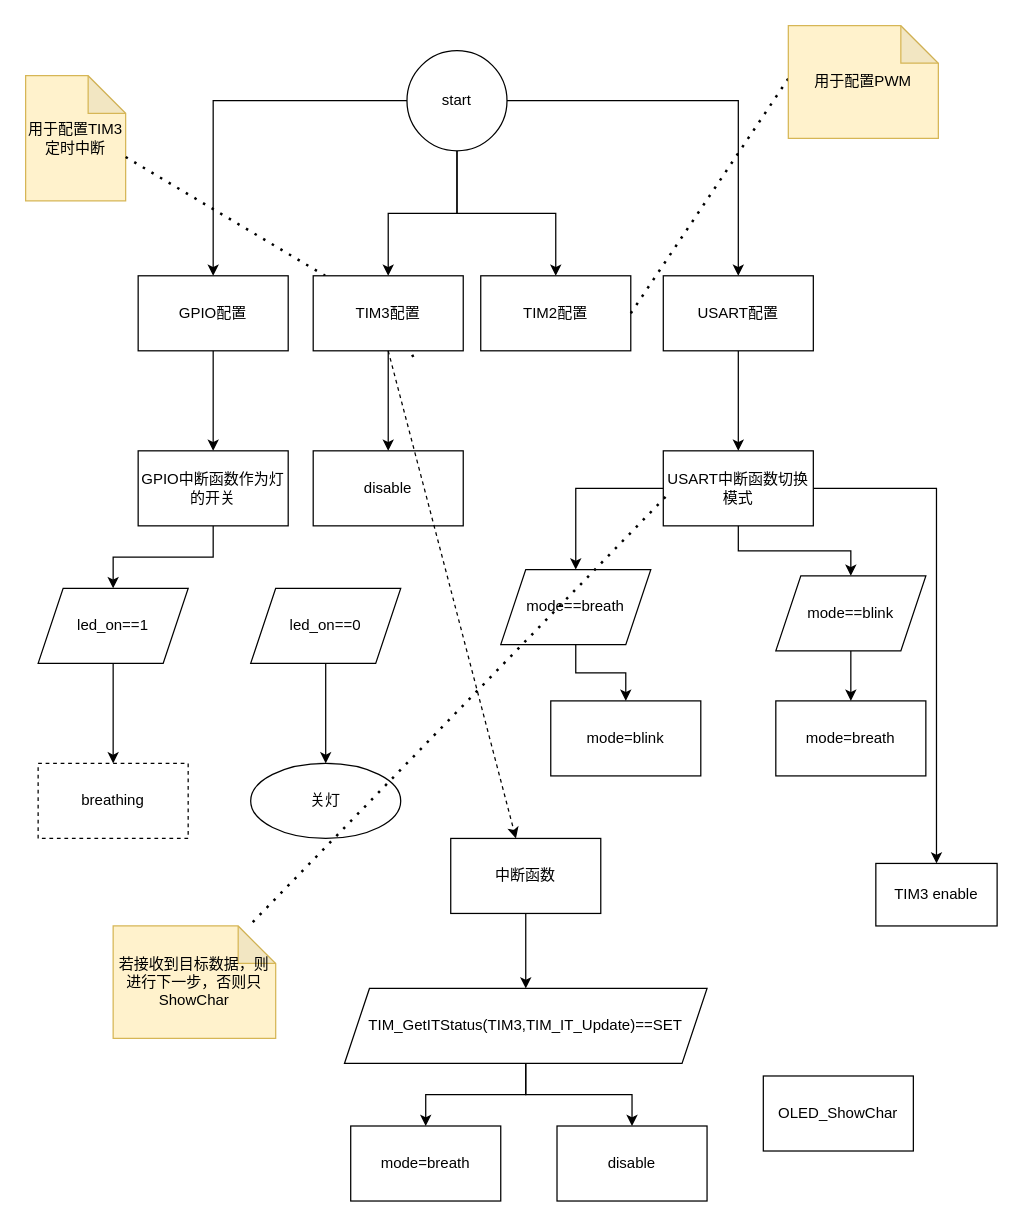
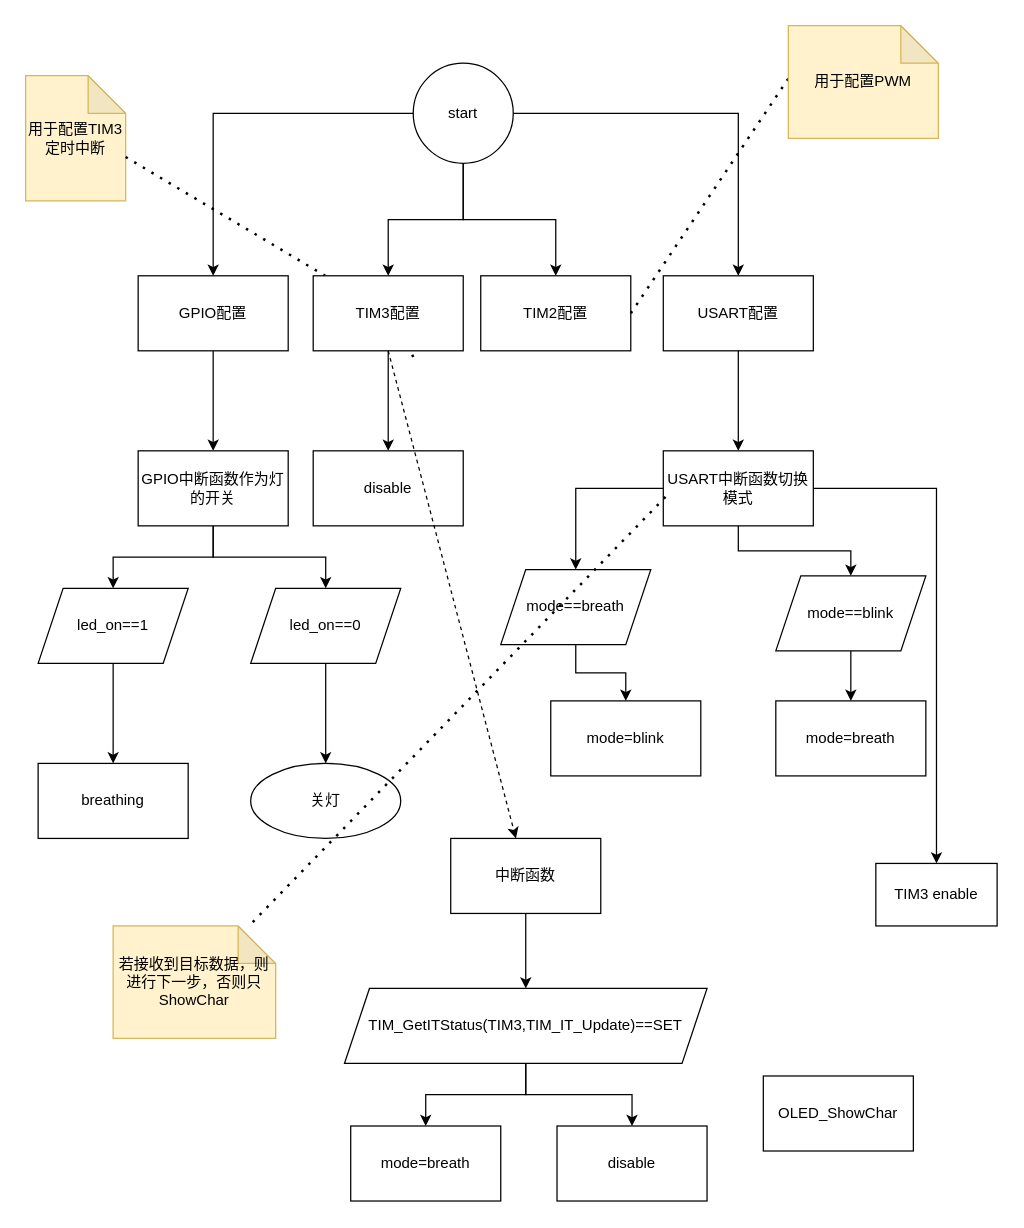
node "start": moved (457, 101) -> (463, 113)
edge "GPIO中断函数作为灯的开关" -> "led_on==0": added
node "breathing": style dashed -> solid
